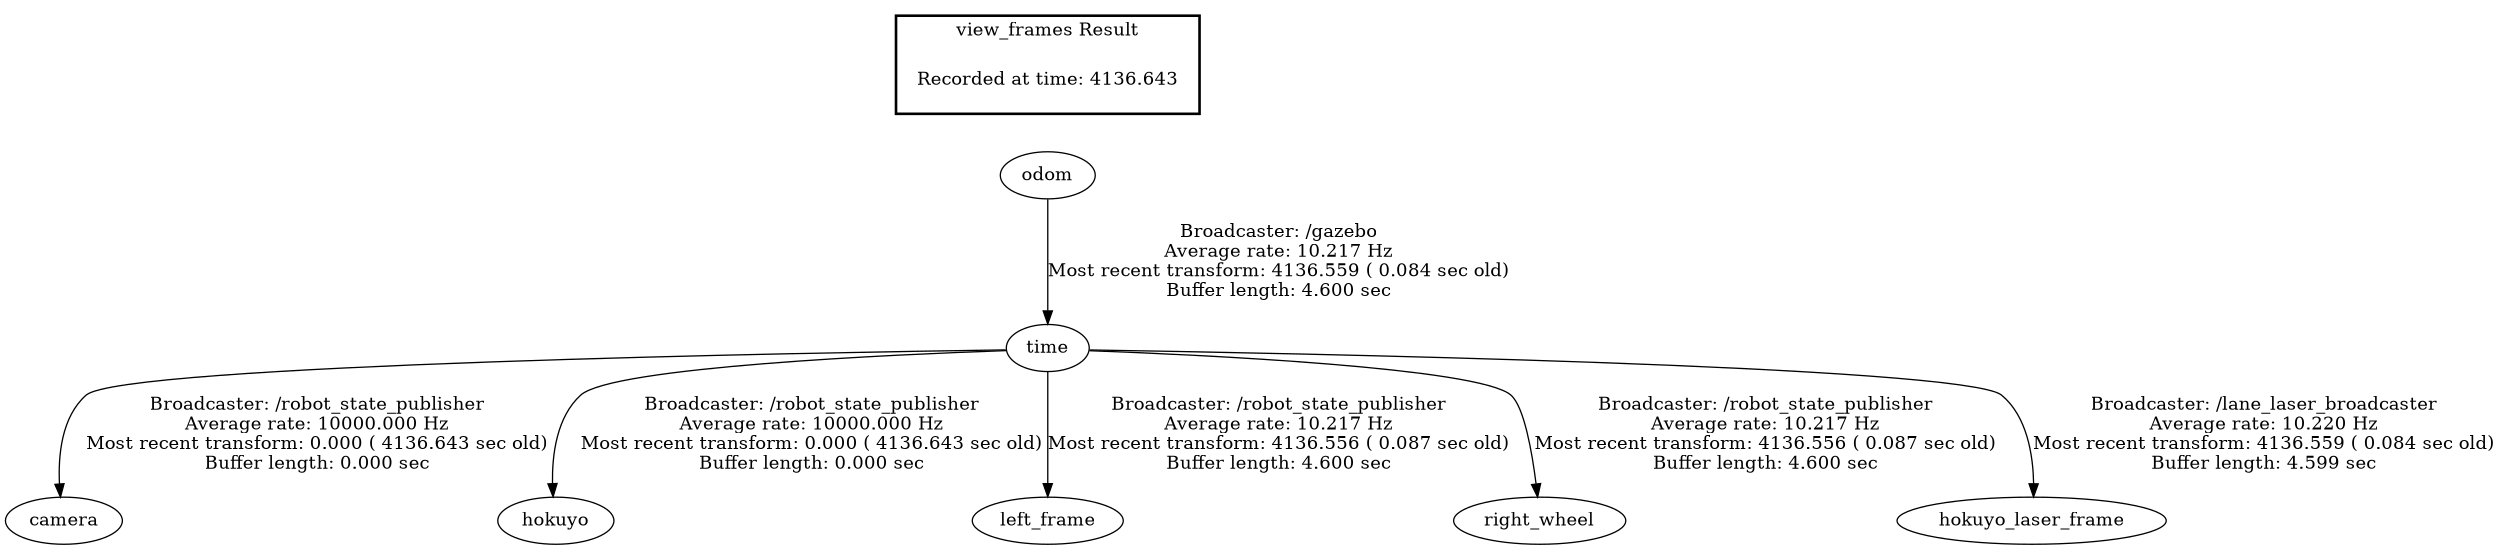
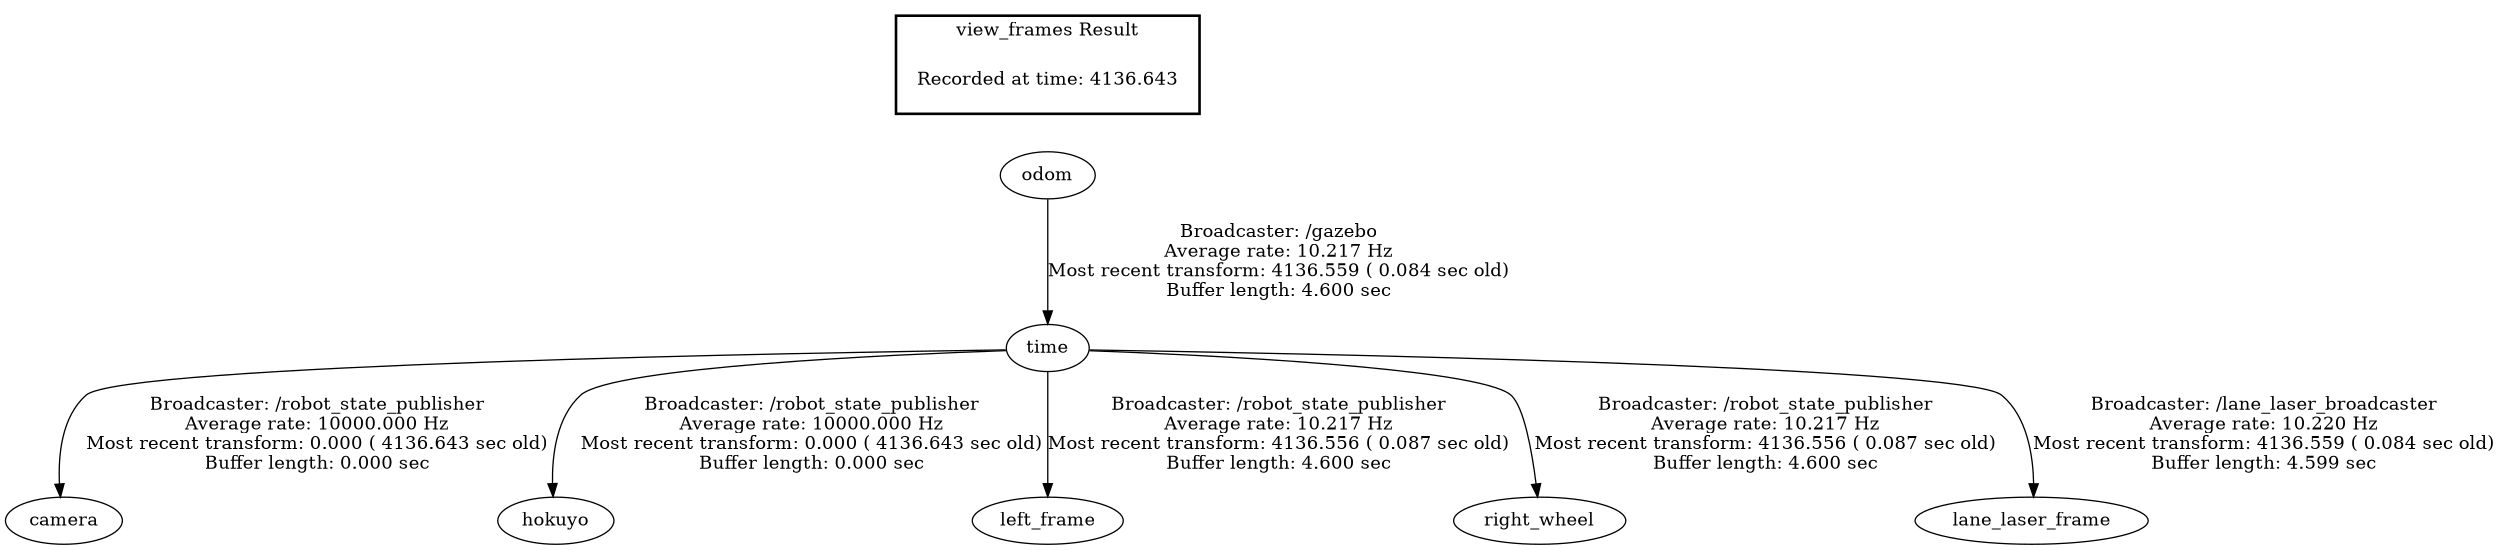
node "hokuyo_laser_frame": label "hokuyo_laser_frame" -> "lane_laser_frame"
